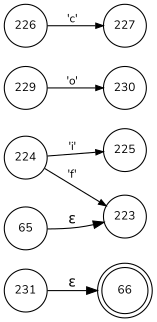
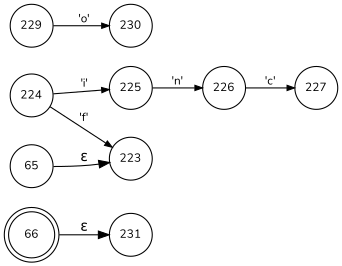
edge "225" -> "226": added, label "'n'"
edge "231" -> "66": reversed
